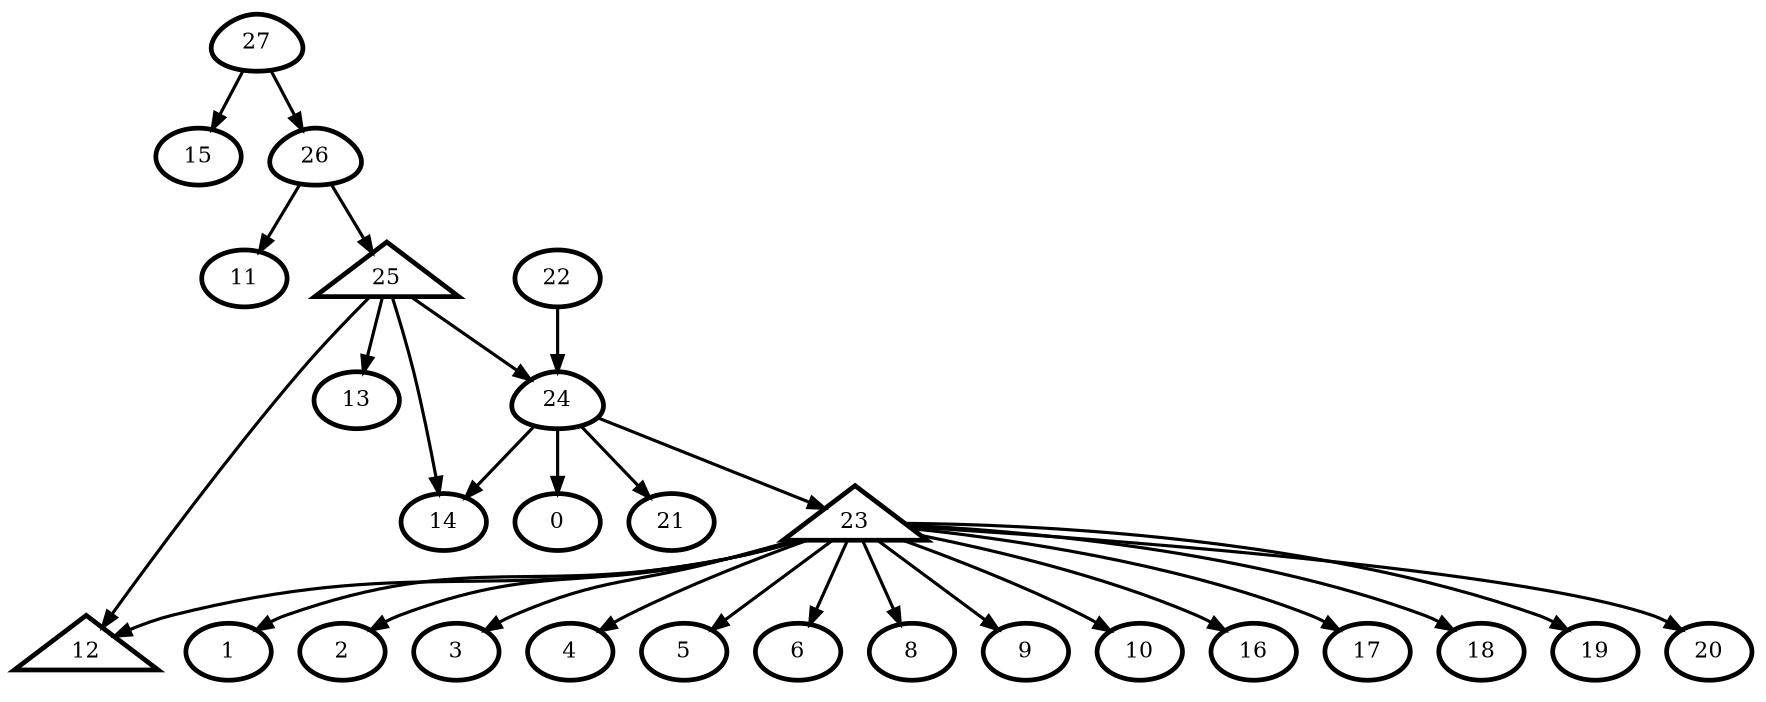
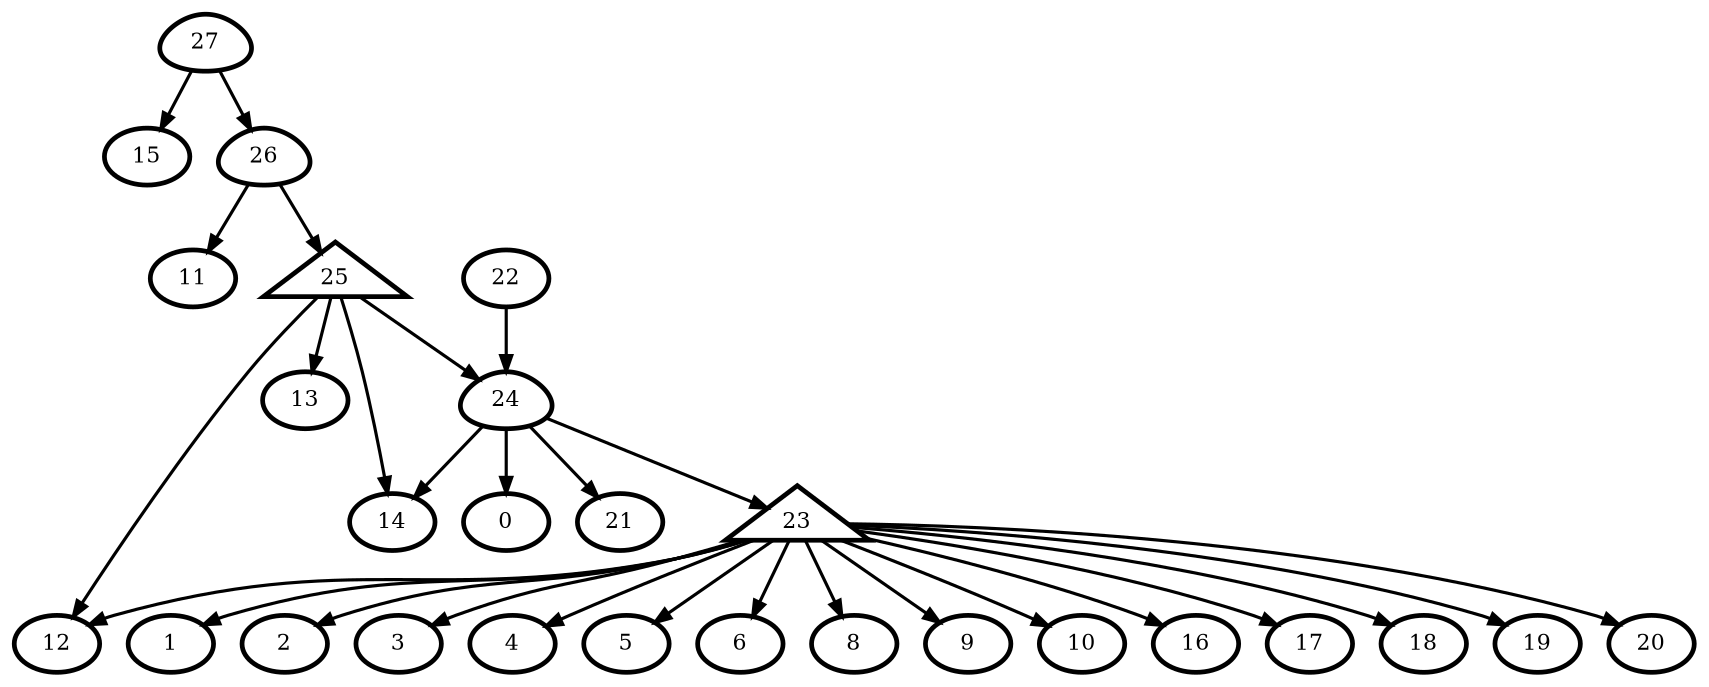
node "12": shape triangle -> ellipse
